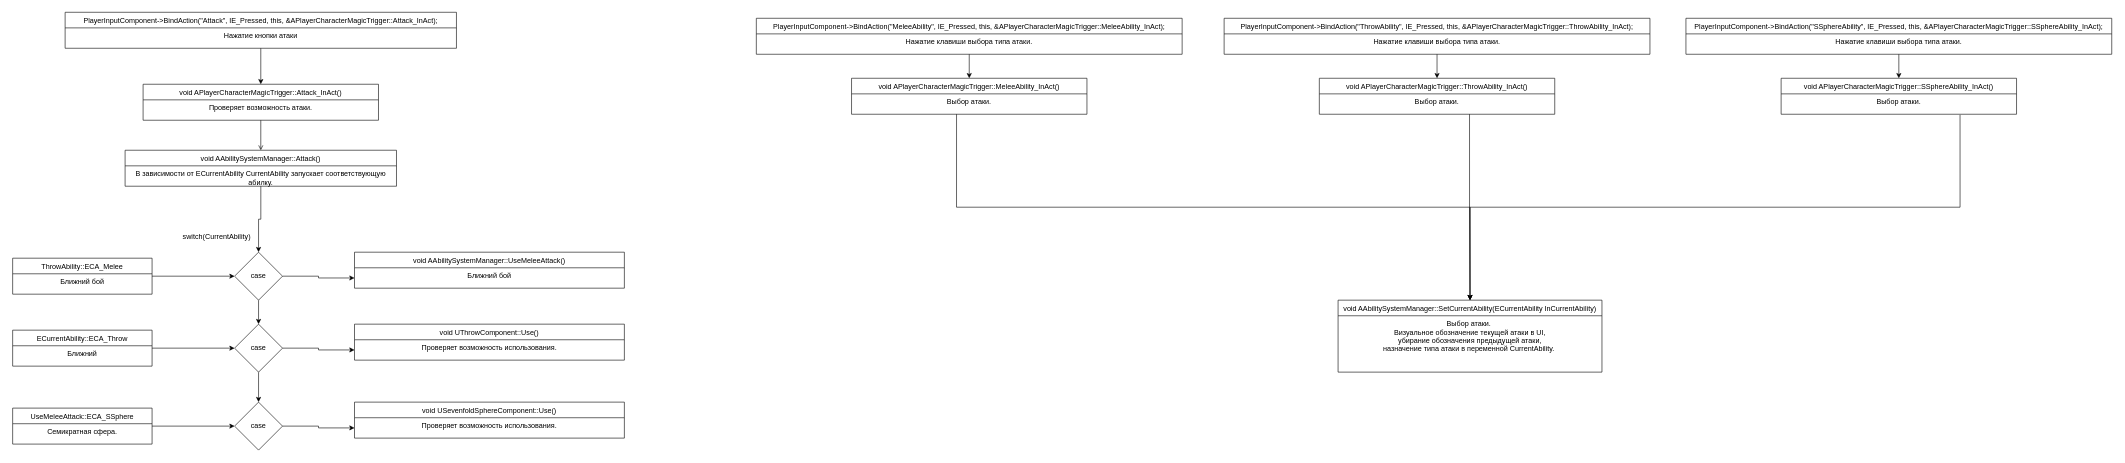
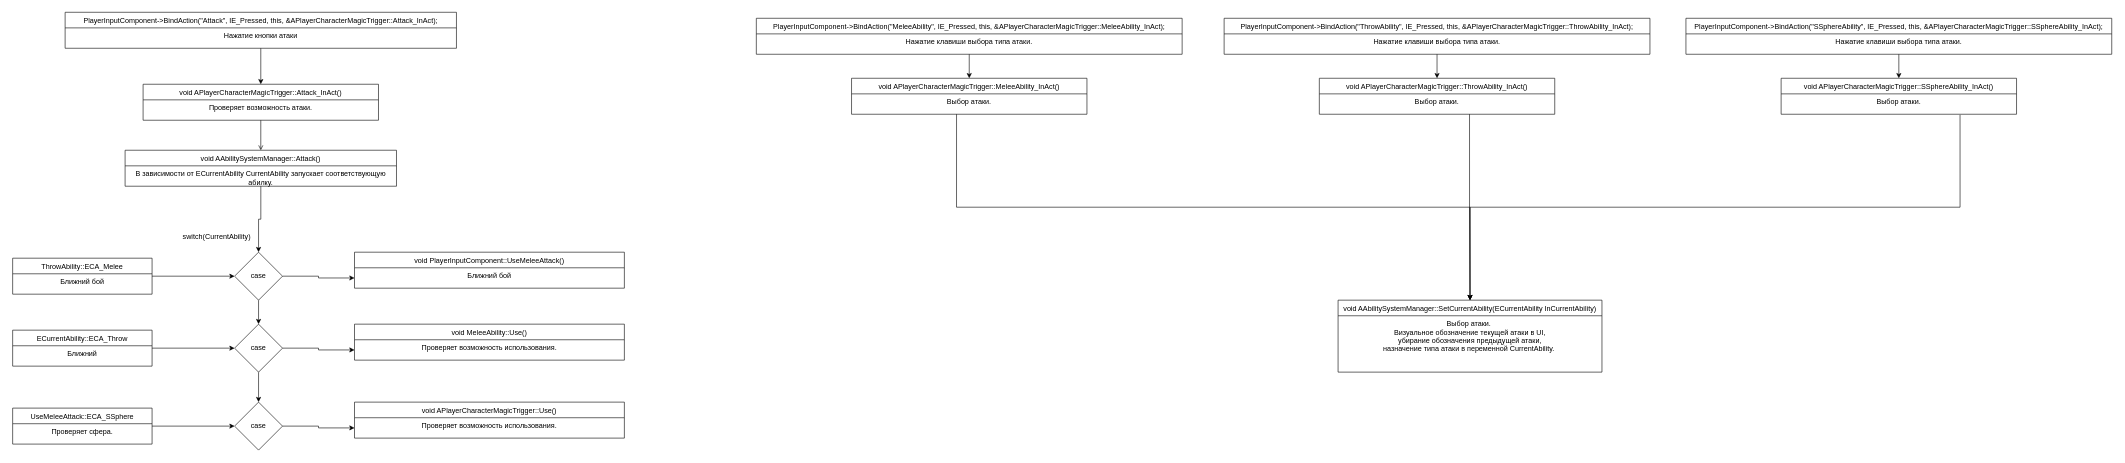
node "void AAbilitySystemManager::UseMeleeAttack()": label "void AAbilitySystemManager::UseMeleeAttack()" -> "void PlayerInputComponent::UseMeleeAttack()"
node "void UThrowComponent::Use()": label "void UThrowComponent::Use()" -> "void MeleeAbility::Use()"
node "void USevenfoldSphereComponent::Use()": label "void USevenfoldSphereComponent::Use()" -> "void APlayerCharacterMagicTrigger::Use()"
node "Семикратная сфера.": label "Семикратная сфера." -> "Проверяет сфера."
